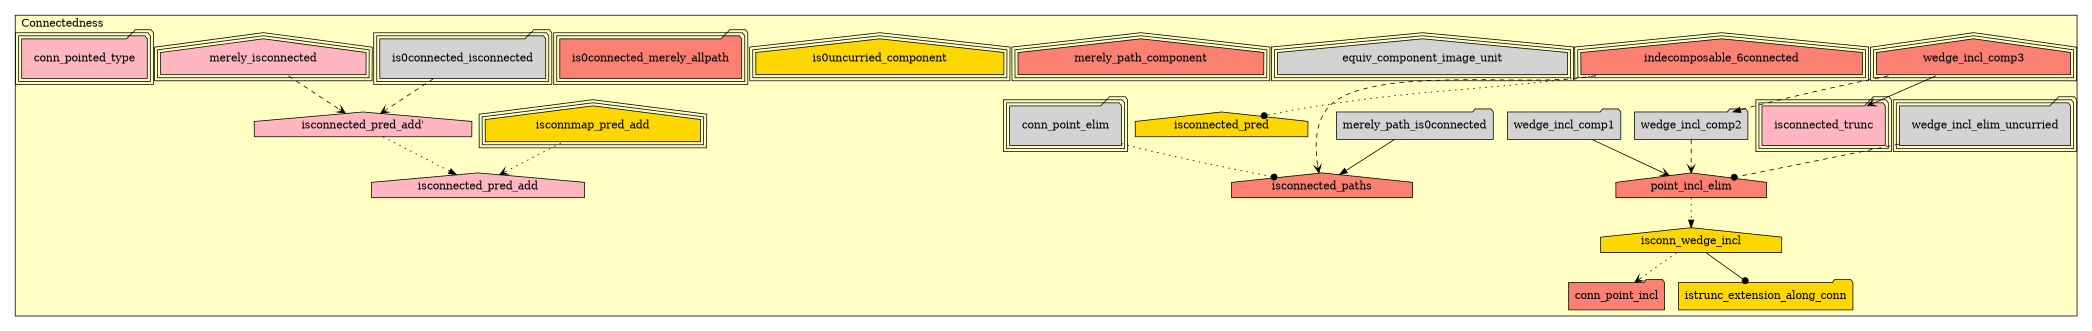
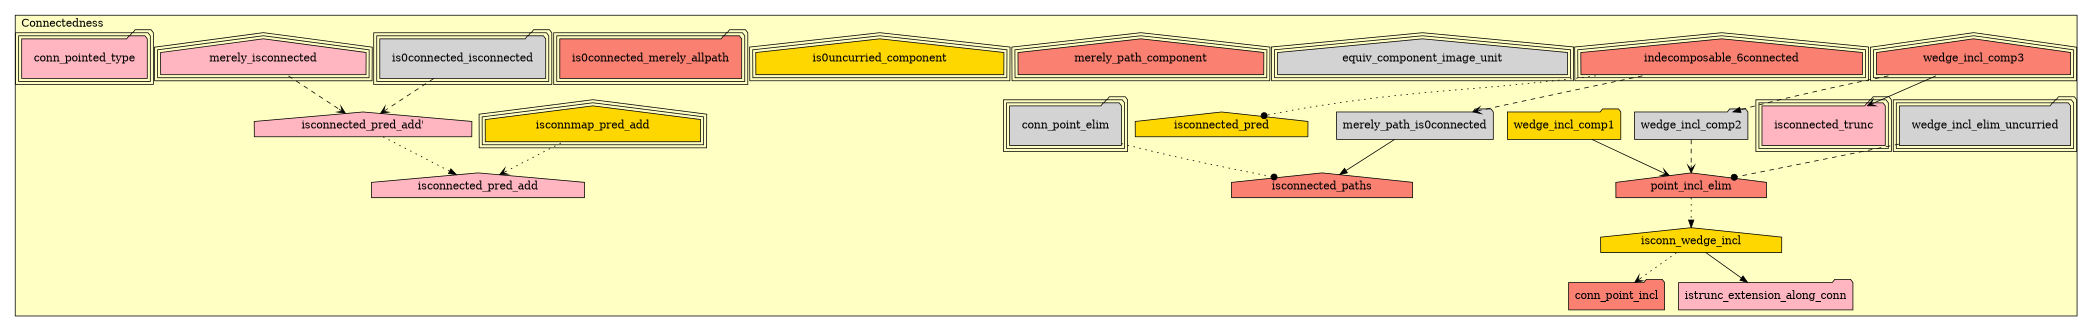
edge "indecomposable_6connected" -> "isconnected_paths": now "indecomposable_6connected" -> "merely_path_is0connected"
node "wedge_incl_comp1": fillcolor lightgrey -> gold
edge "isconn_wedge_incl" -> "istrunc_extension_along_conn": arrowhead dot -> normal
node "istrunc_extension_along_conn": fillcolor gold -> lightpink
